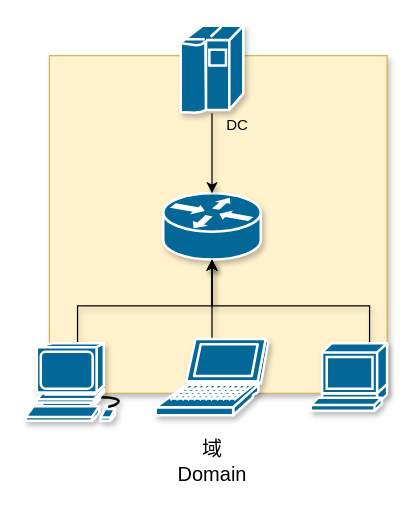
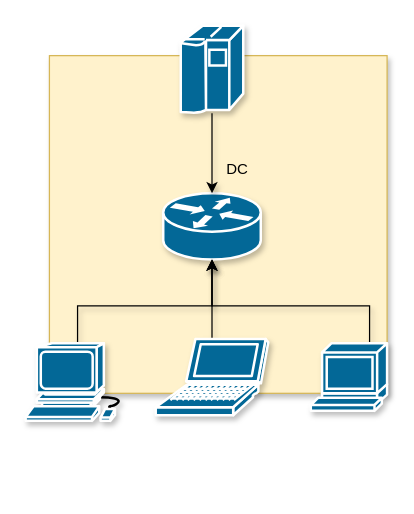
node "DC": moved (237, 126) -> (237, 169)
node "域Domain": removed
